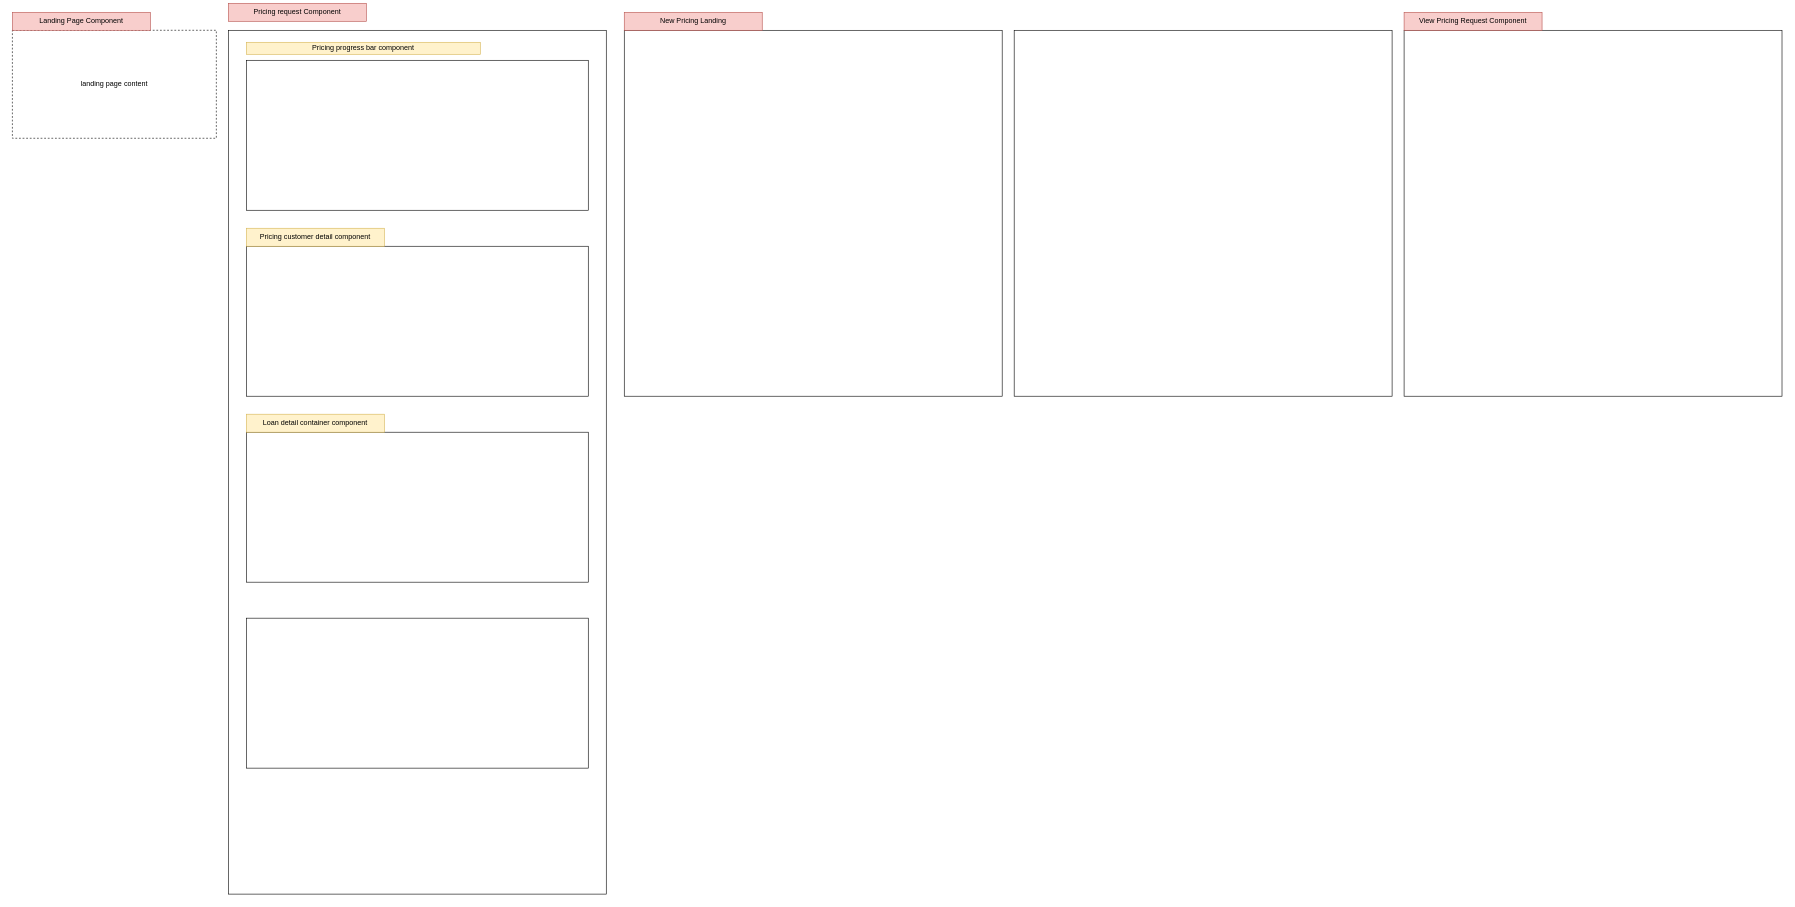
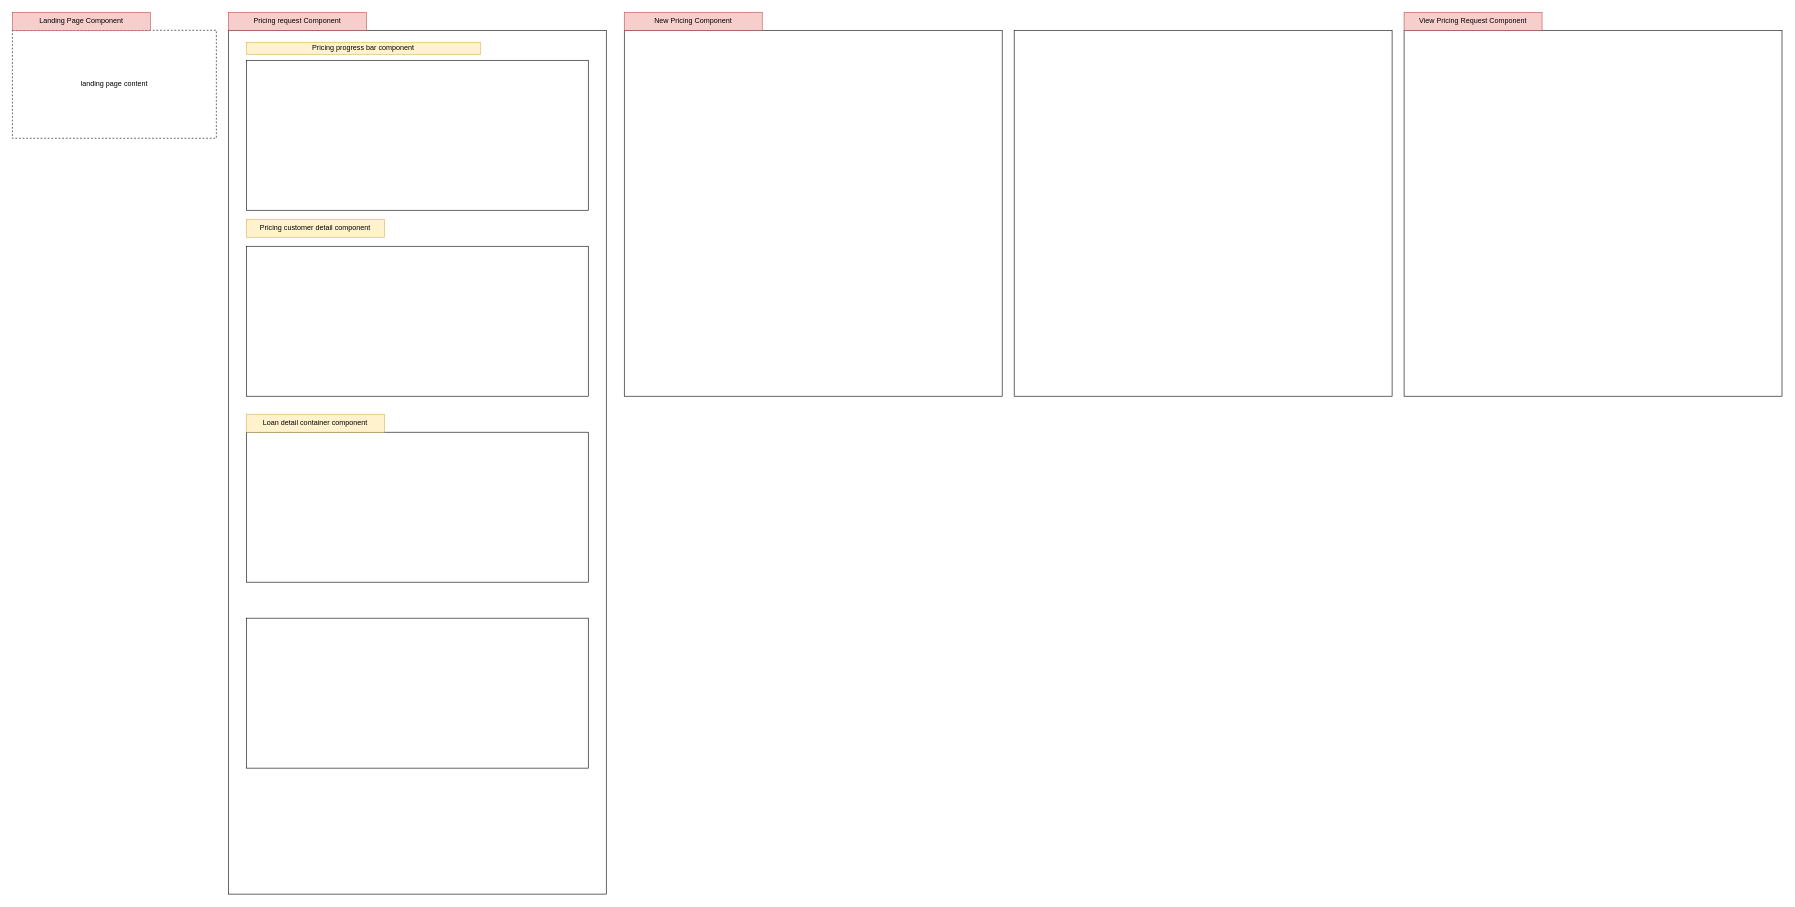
node "Pricing request Component": moved (297, 12) -> (297, 21)
node "New Pricing Landing": label "New Pricing Landing" -> "New Pricing Component"
node "Pricing customer detail component": moved (315, 237) -> (315, 228)
